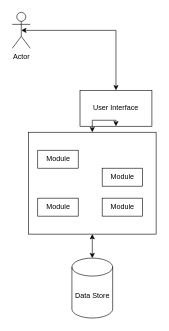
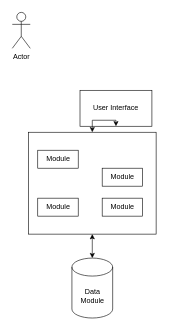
edge "Actor" -- "User Interface": removed
node "Data Store": label "Data Store" -> "Data Module"
